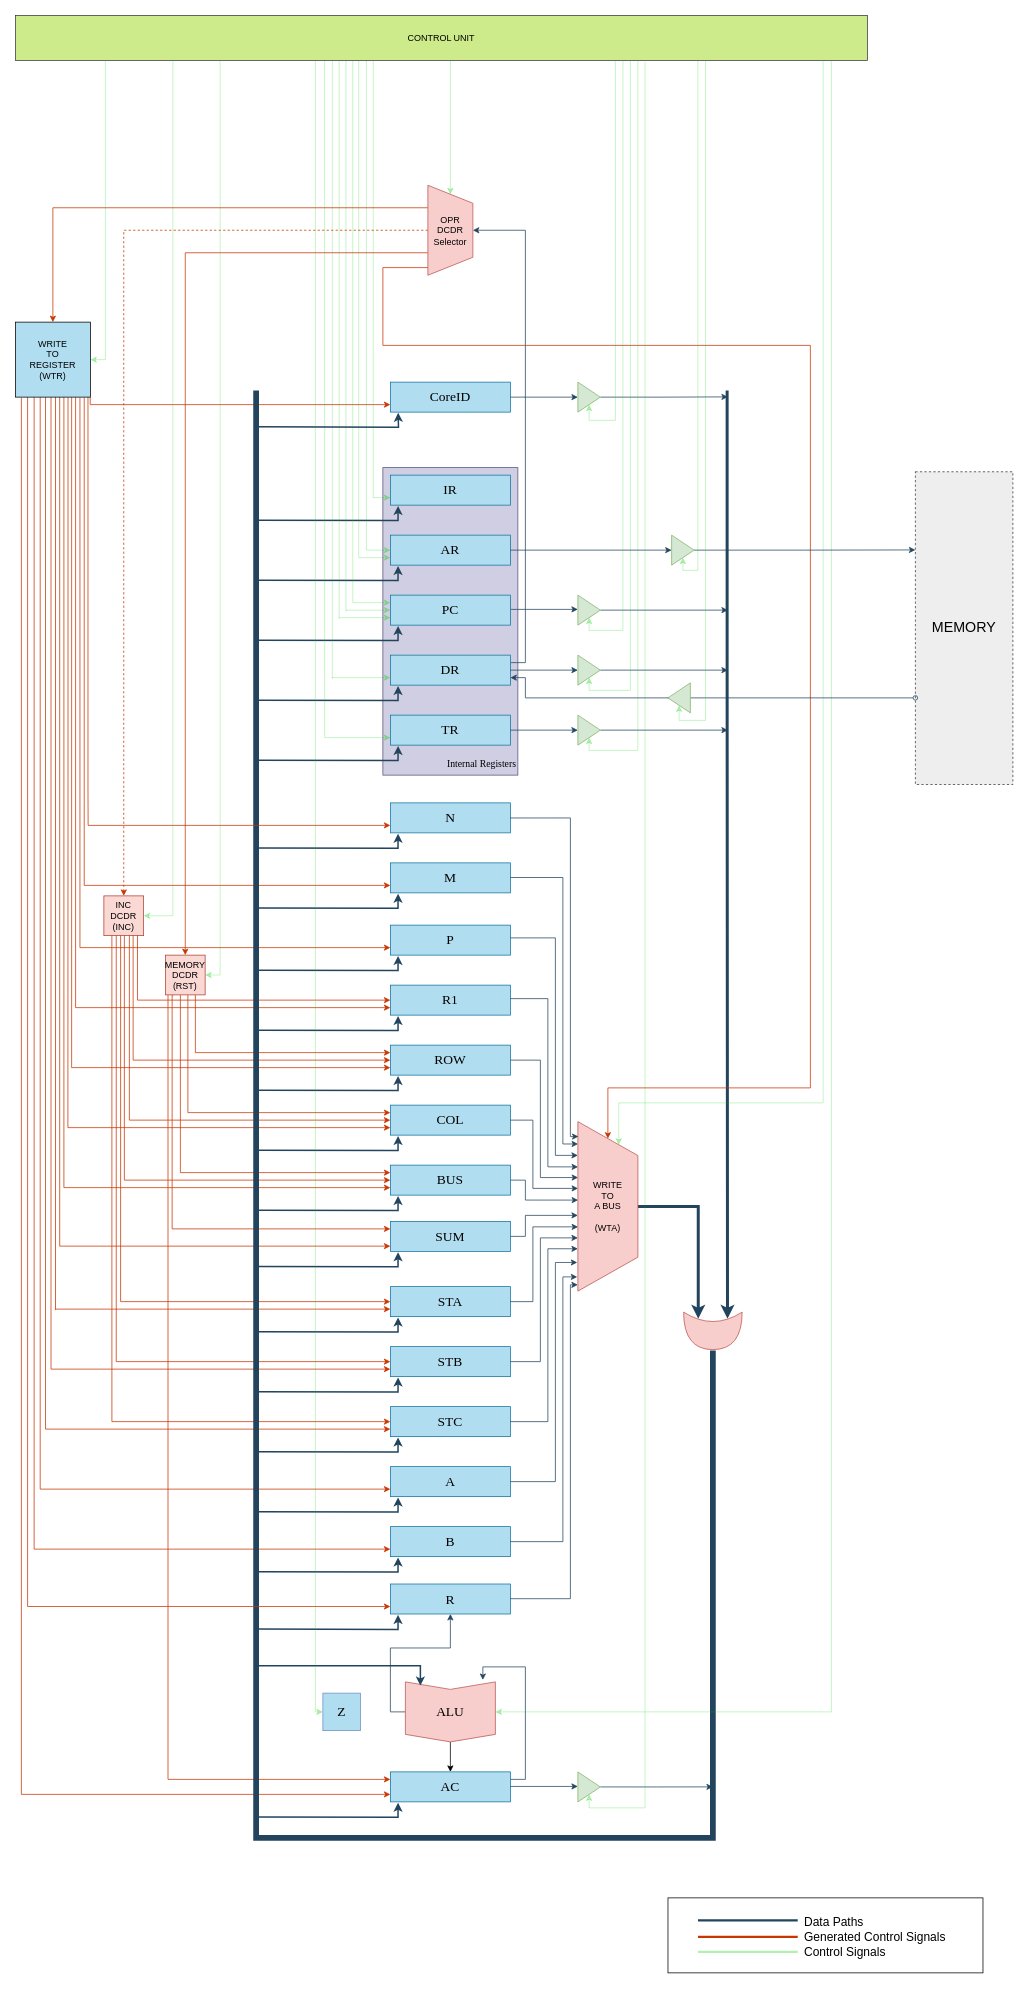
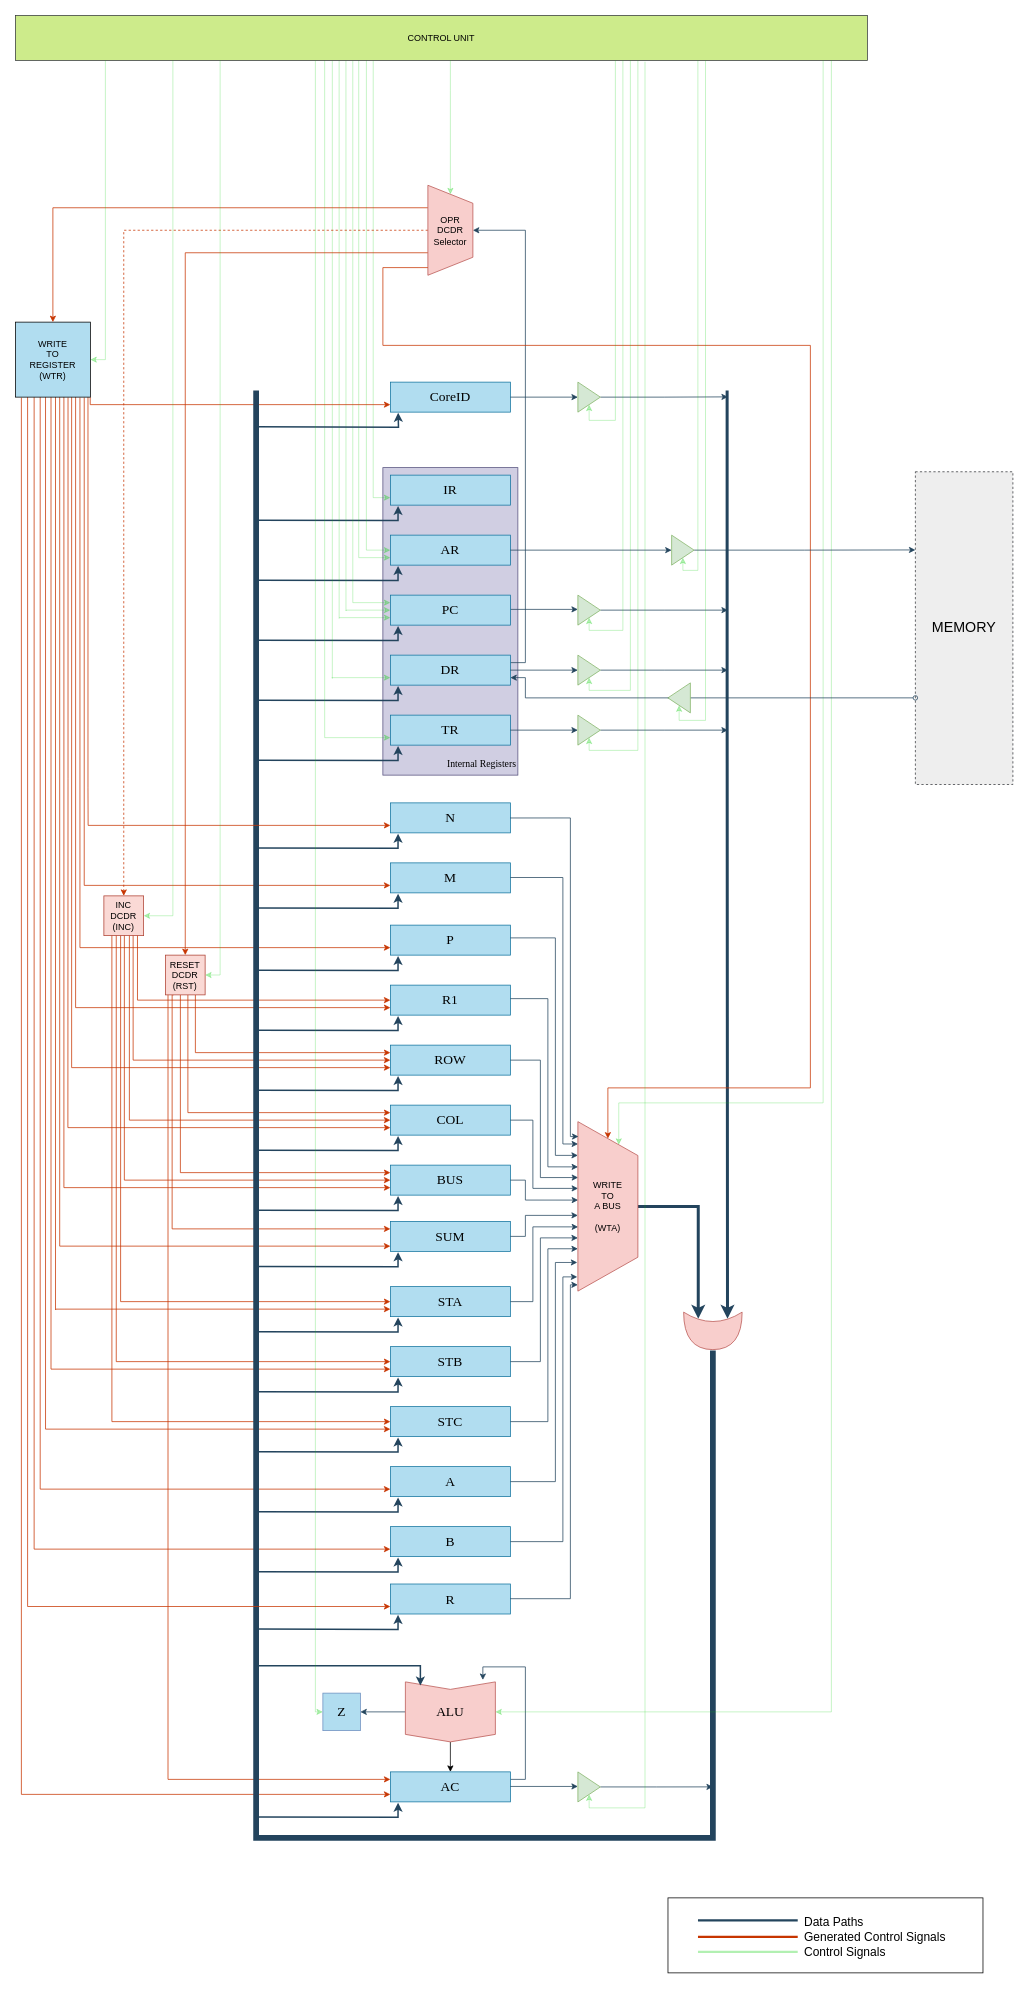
node "MEMORY DCDR (RST)": label "MEMORY DCDR (RST)" -> "RESET DCDR (RST)"
edge "ALU" -> "R": now "ALU" -> "Z"
